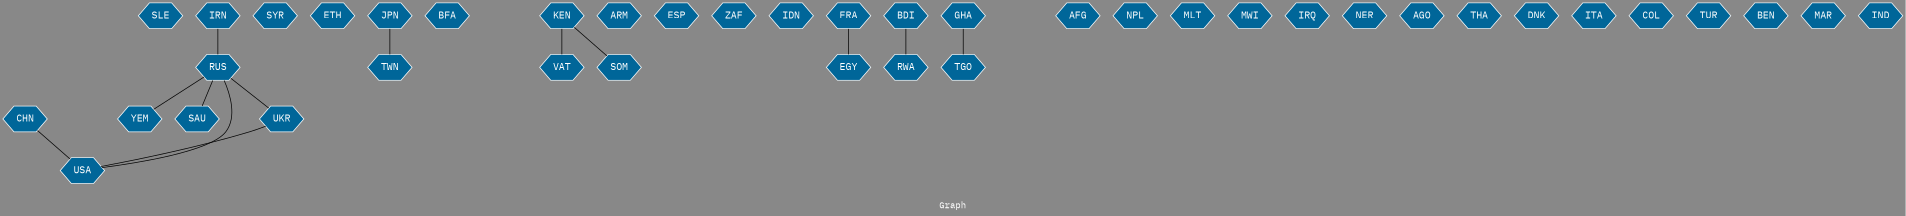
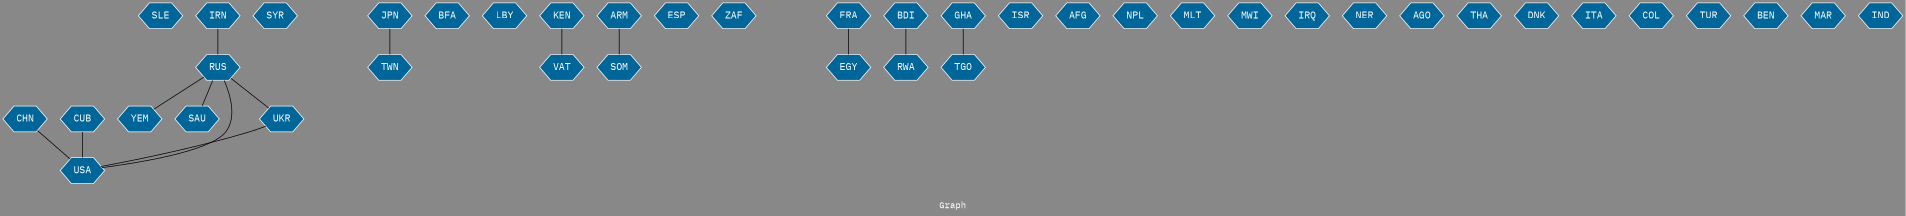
node "ETH": removed
node "LBY": added
node "IDN": removed
node "ISR": added
edge "KEN" -- "SOM": now "ARM" -- "SOM"
node "CUB": added
